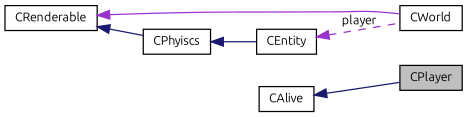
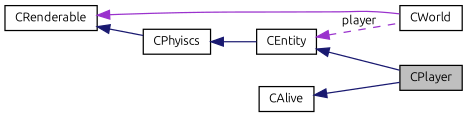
edge "CPlayer" -> "CEntity": added
